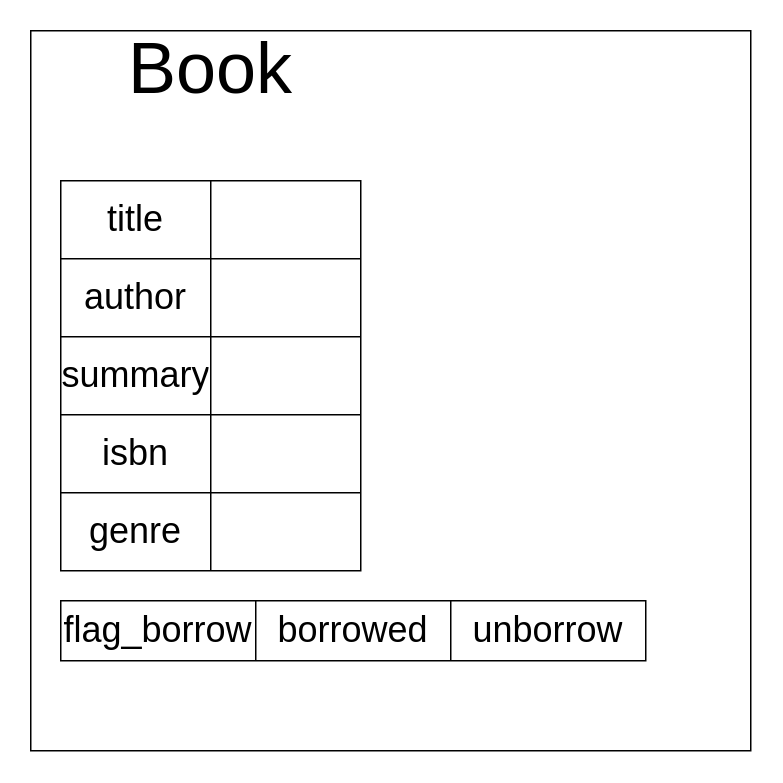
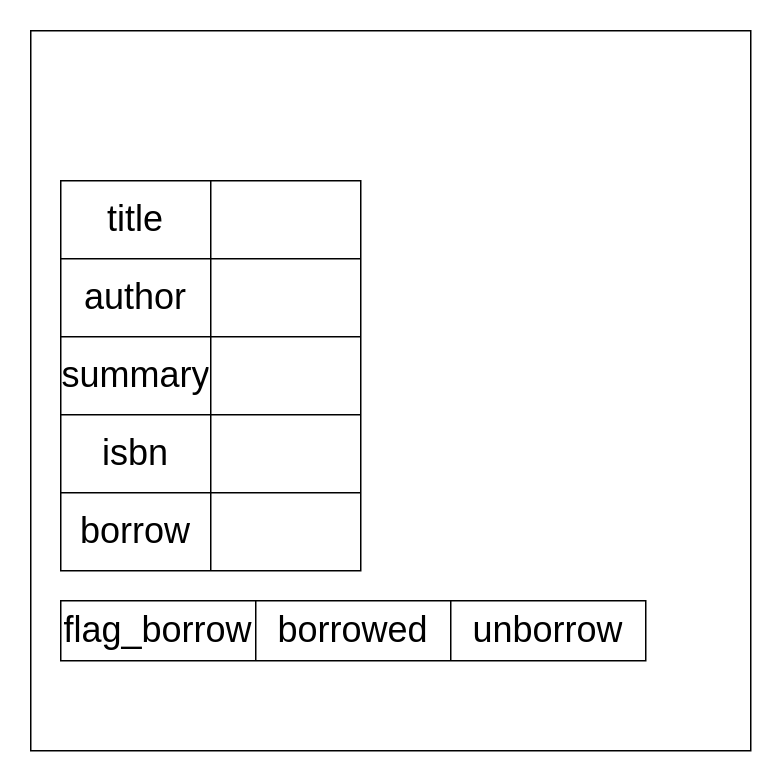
node "Book": removed
node "genre": label "genre" -> "borrow"
